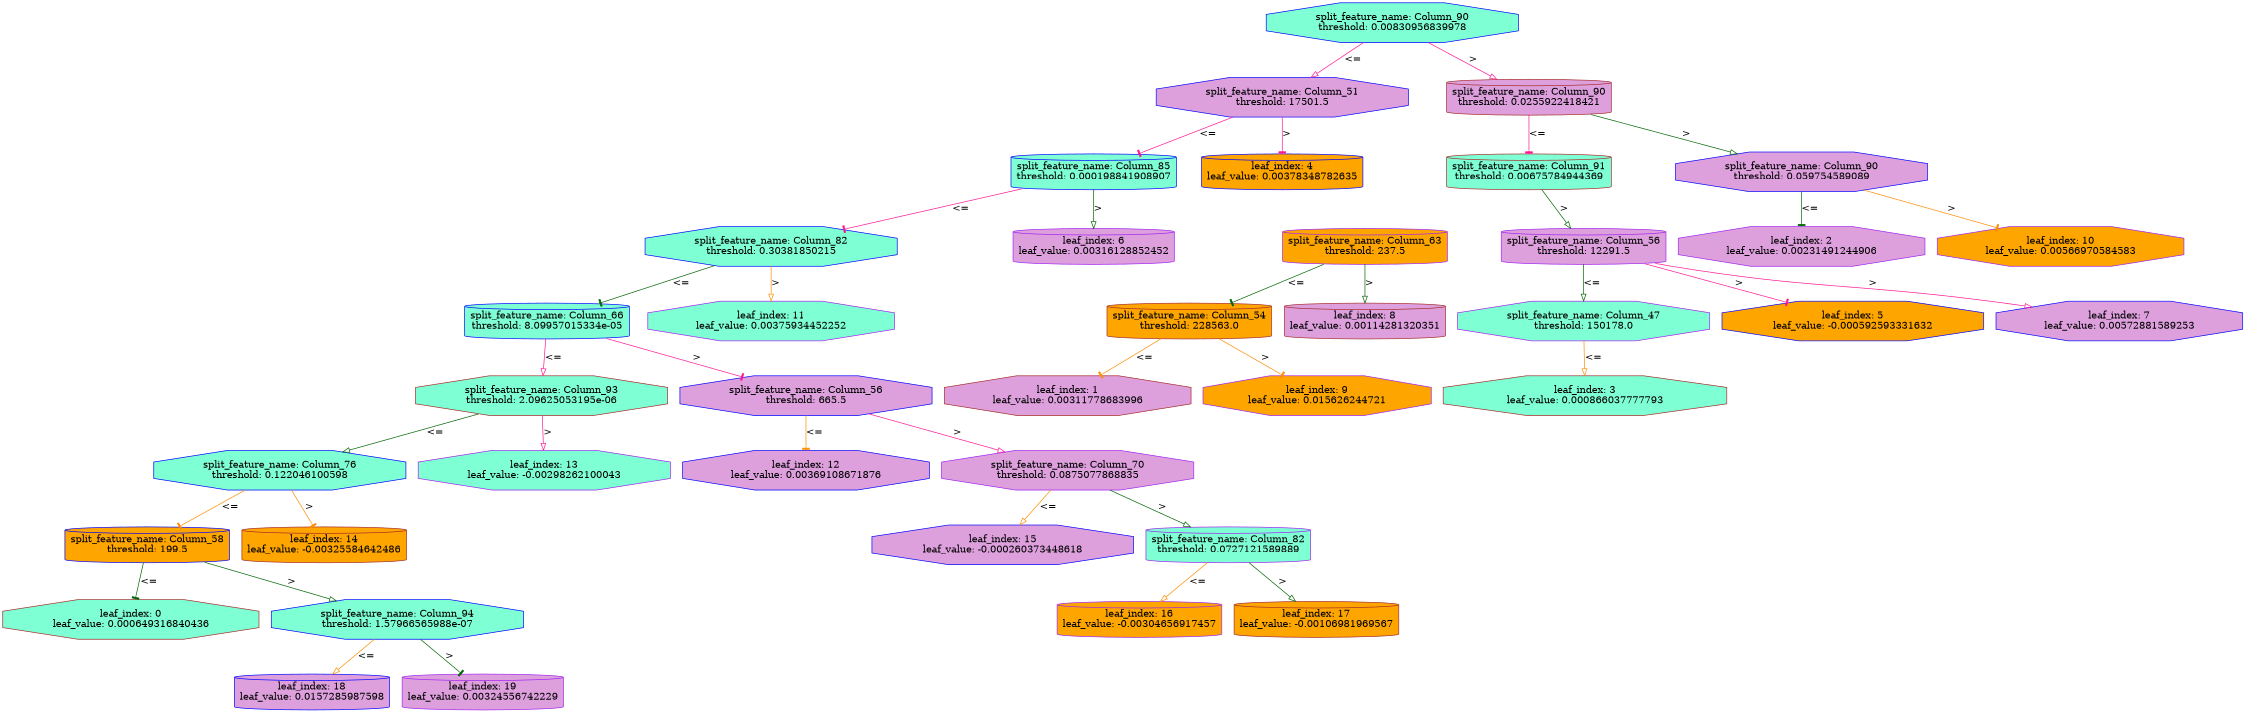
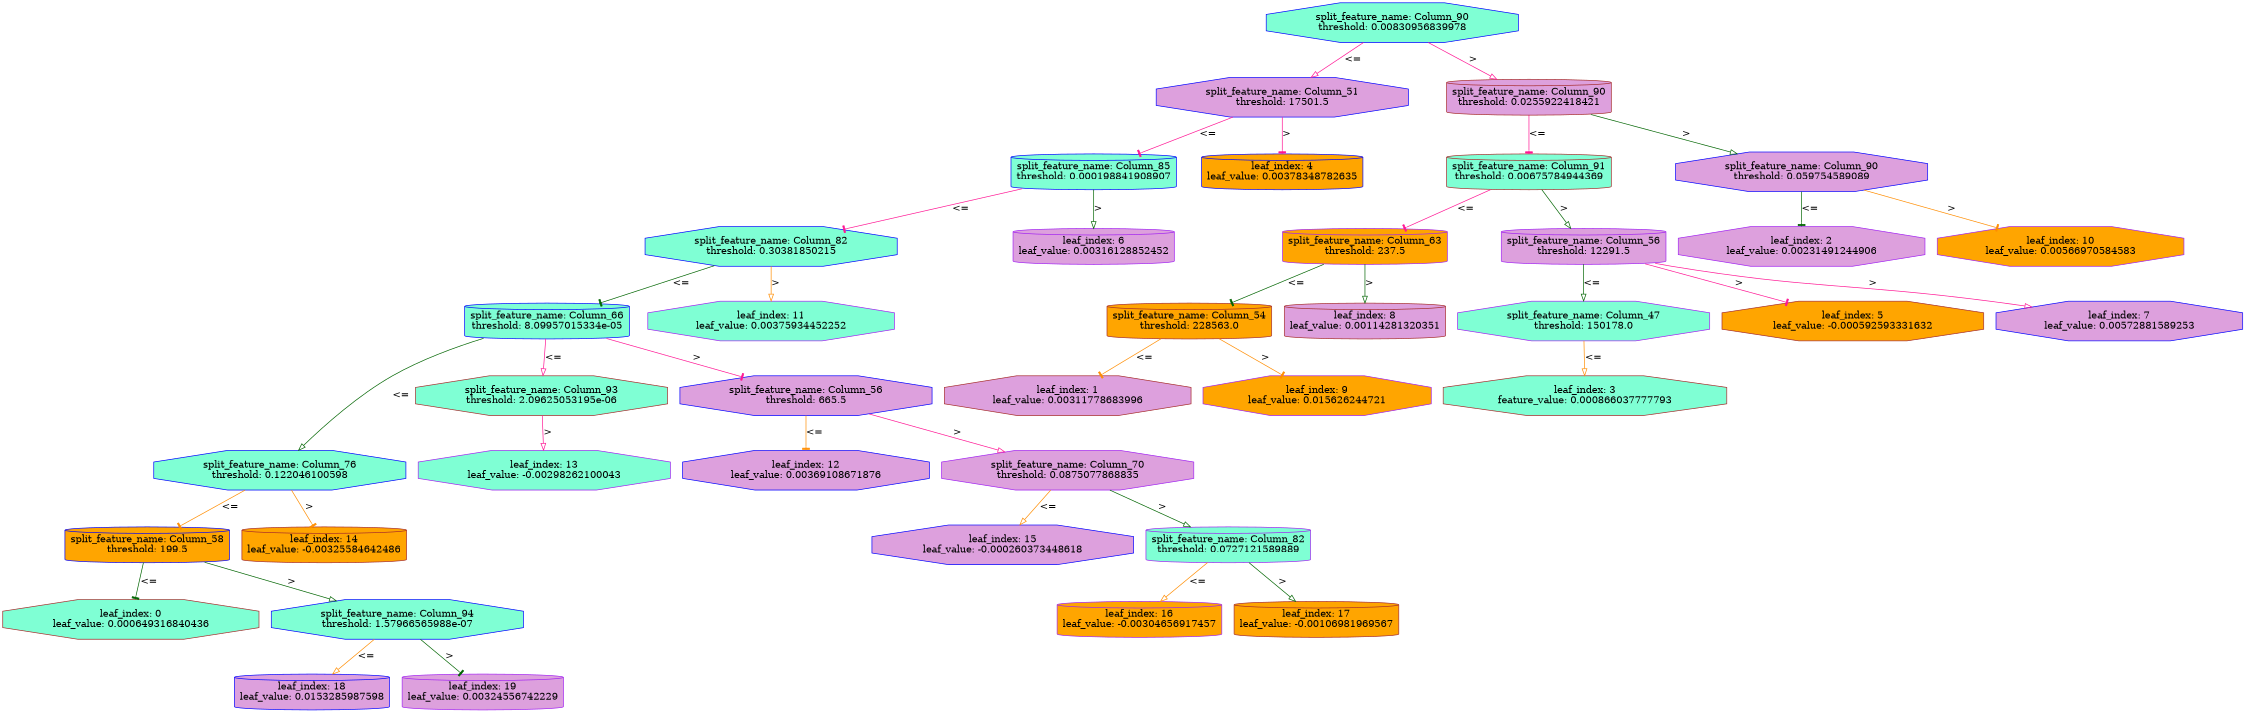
edge "split_feature_name: Column_91 threshold: 0.00675784944369" -> "split_feature_name: Column_63 threshold: 237.5": added, label "<="
node "leaf_index: 5 leaf_value: -0.000592593331632": color blue -> brown
node "leaf_index: 3 leaf_value: 0.000866037777793": label "leaf_index: 3 leaf_value: 0.000866037777793" -> "leaf_index: 3 feature_value: 0.000866037777793"
edge "split_feature_name: Column_93 threshold: 2.09625053195e-06" -> "split_feature_name: Column_76 threshold: 0.122046100598": now "split_feature_name: Column_66 threshold: 8.09957015334e-05" -> "split_feature_name: Column_76 threshold: 0.122046100598"
node "leaf_index: 18 leaf_value: 0.0157285987598": label "leaf_index: 18 leaf_value: 0.0157285987598" -> "leaf_index: 18 leaf_value: 0.0153285987598"
